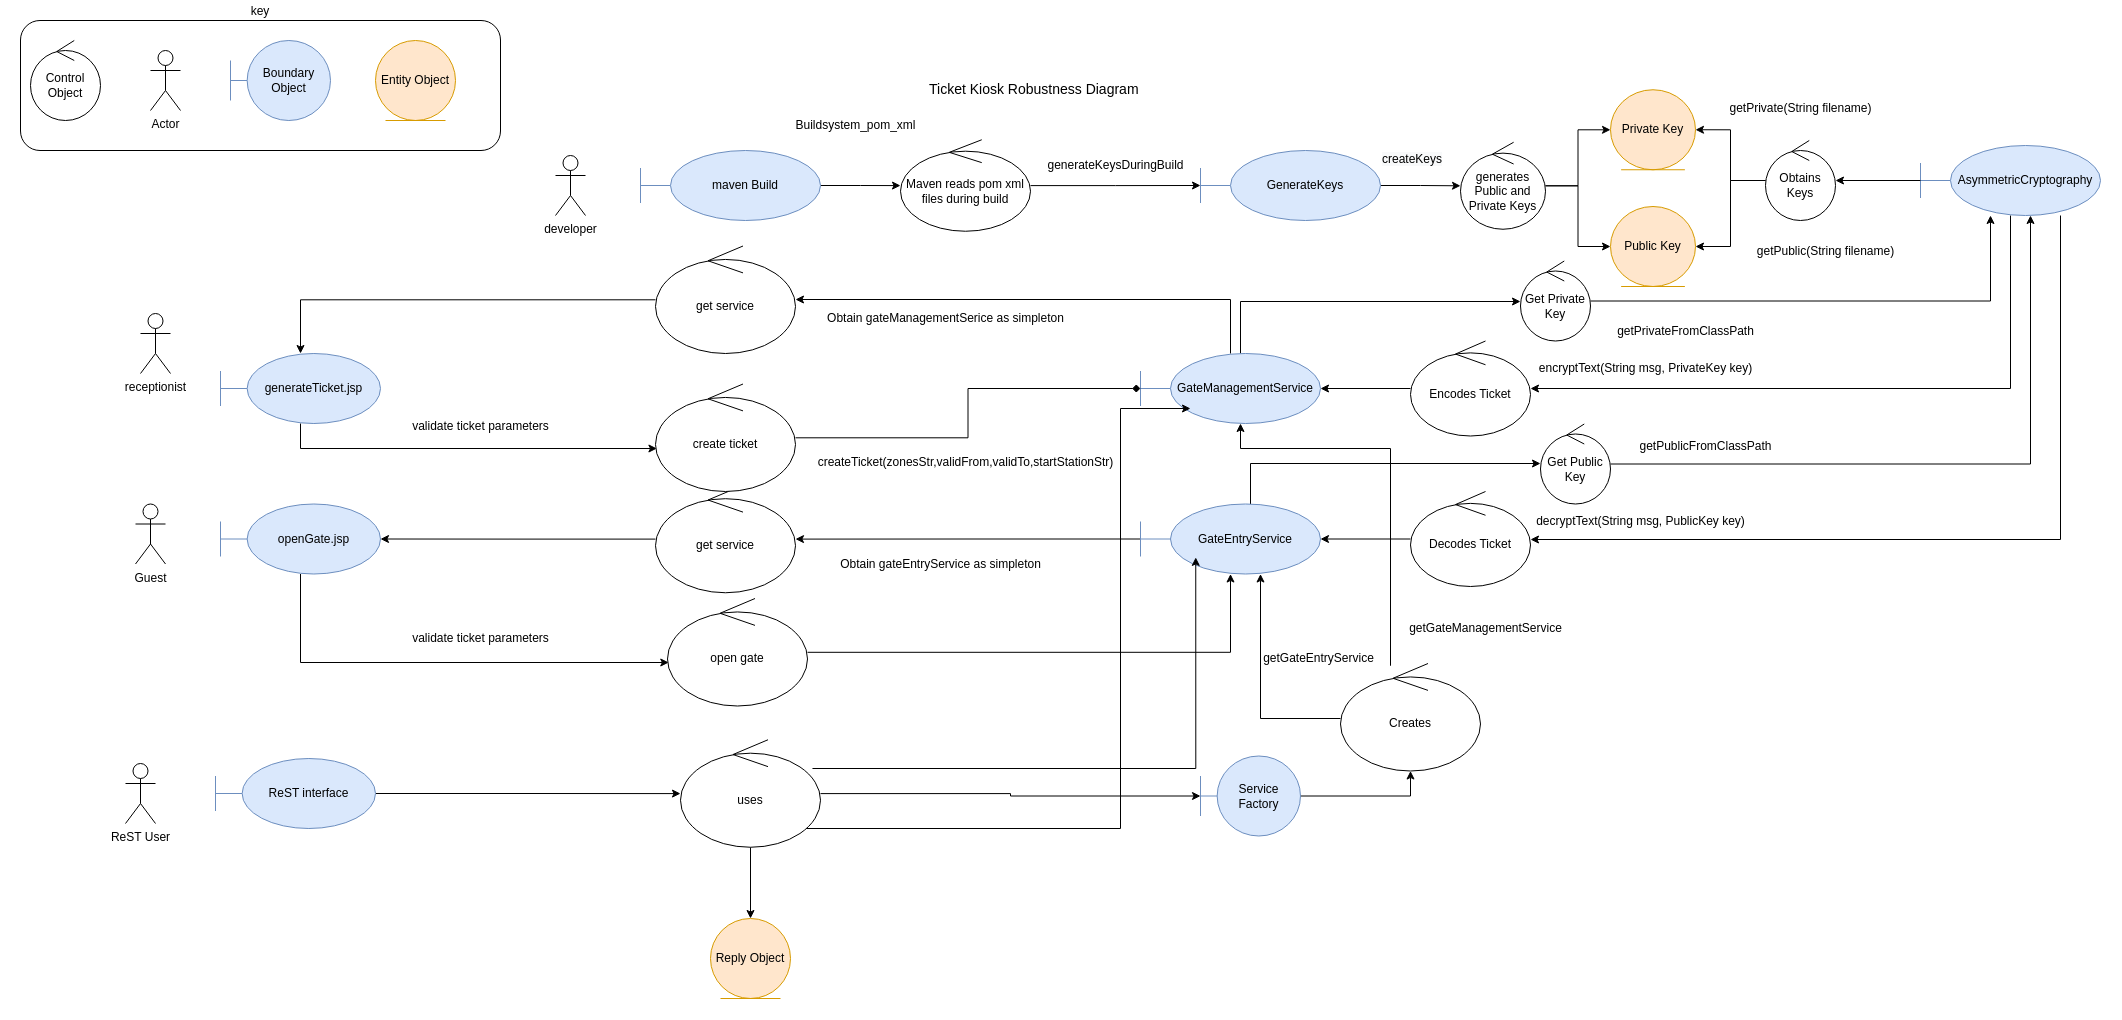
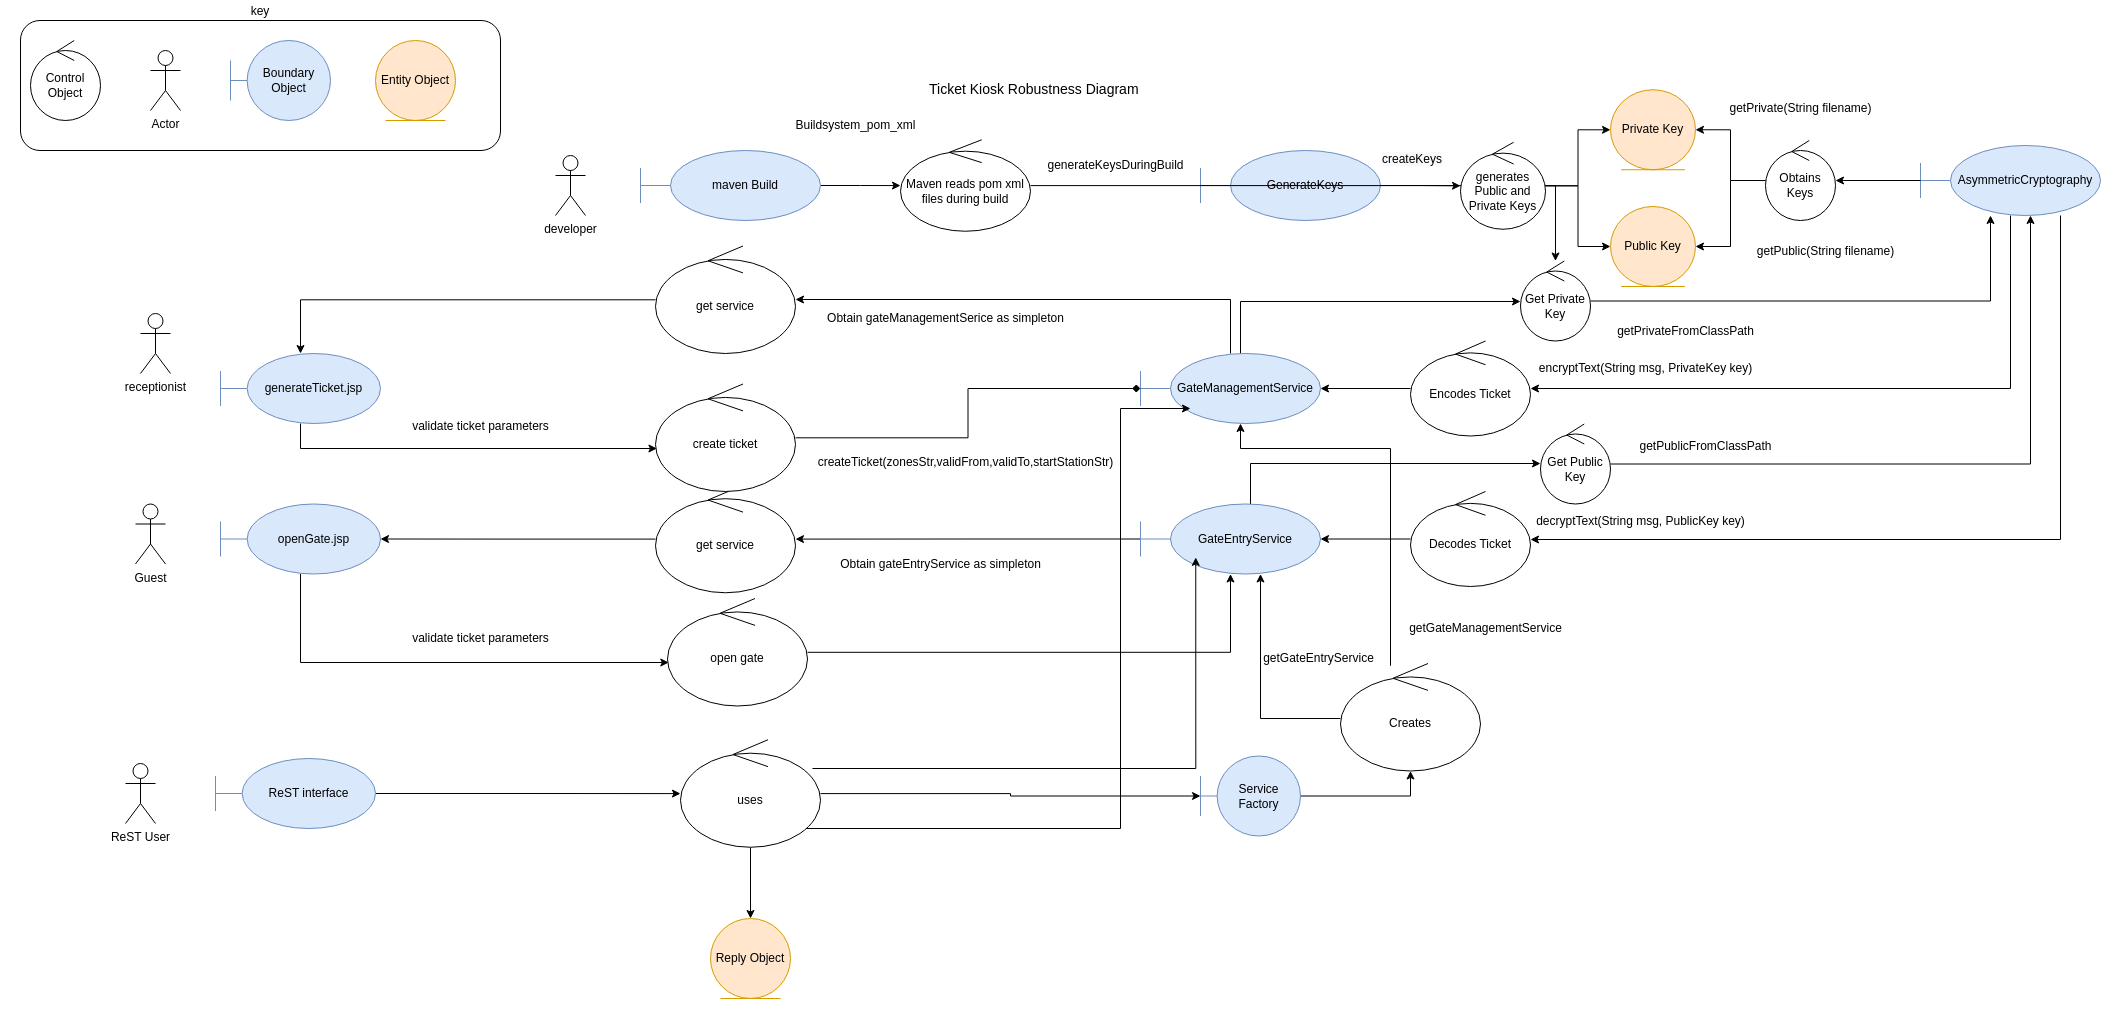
edge "Maven reads pom xml files during build" -> "GenerateKeys": now "Maven reads pom xml files during build" -> "Get Private Key"
